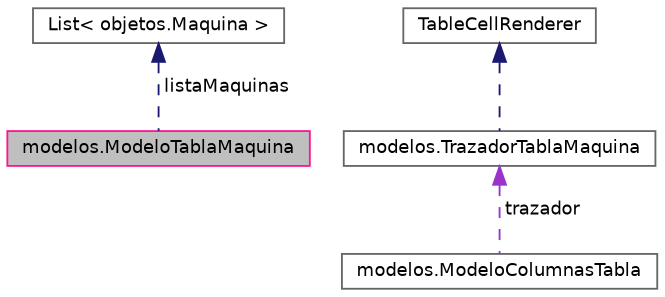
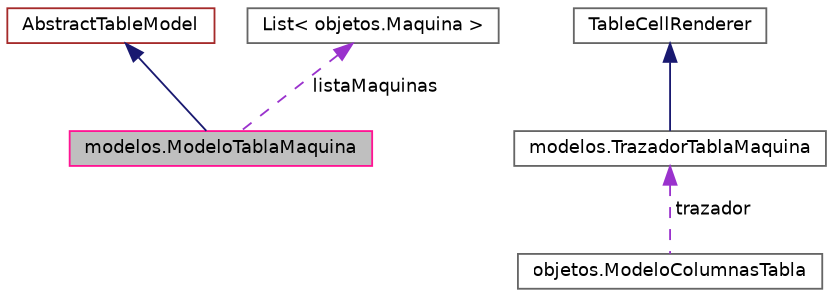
node "AbstractTableModel": added
edge "modelos.ModeloTablaMaquina" -> "List< objetos.Maquina >": color midnightblue -> darkorchid3
edge "modelos.TrazadorTablaMaquina" -> "TableCellRenderer": style dashed -> solid
node "modelos.ModeloColumnasTabla": label "modelos.ModeloColumnasTabla" -> "objetos.ModeloColumnasTabla"
